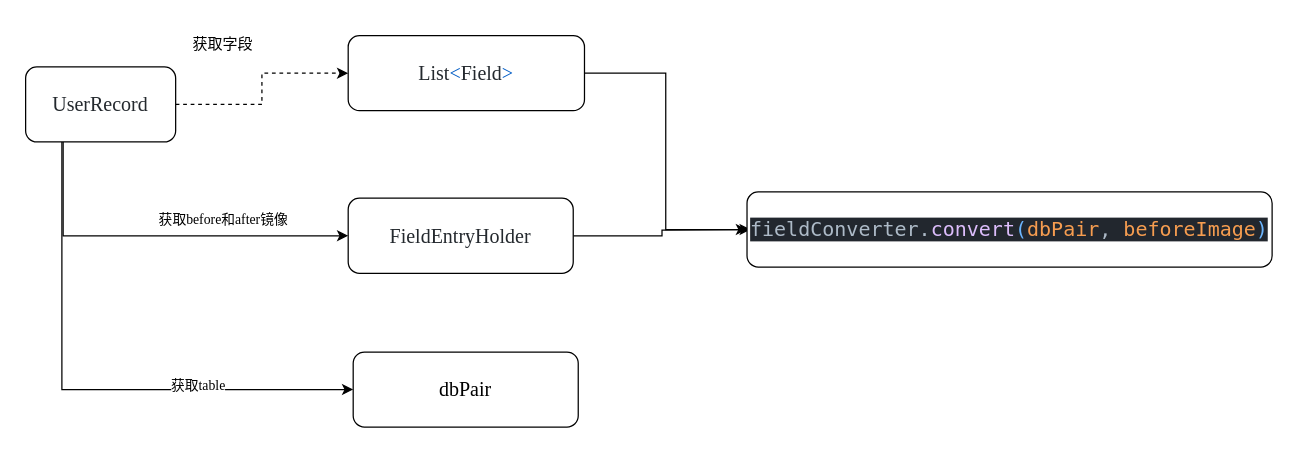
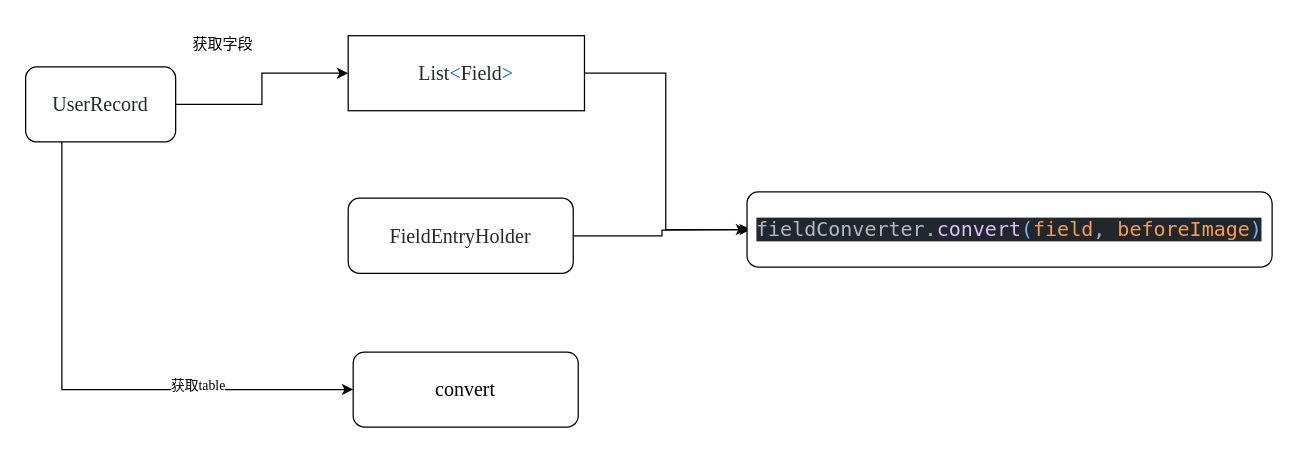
node "List<Field>": shape rounded rectangle -> rectangle
edge "UserRecord" -> "List<Field>": style dashed -> solid
node "fieldConverter.convert(dbPair, beforeImage)": label "fieldConverter.convert(dbPair, beforeImage)" -> "fieldConverter.convert(field, beforeImage)"
edge "UserRecord" -> "FieldEntryHolder": removed, label "获取before和after镜像"
node "dbPair": label "dbPair" -> "convert"
